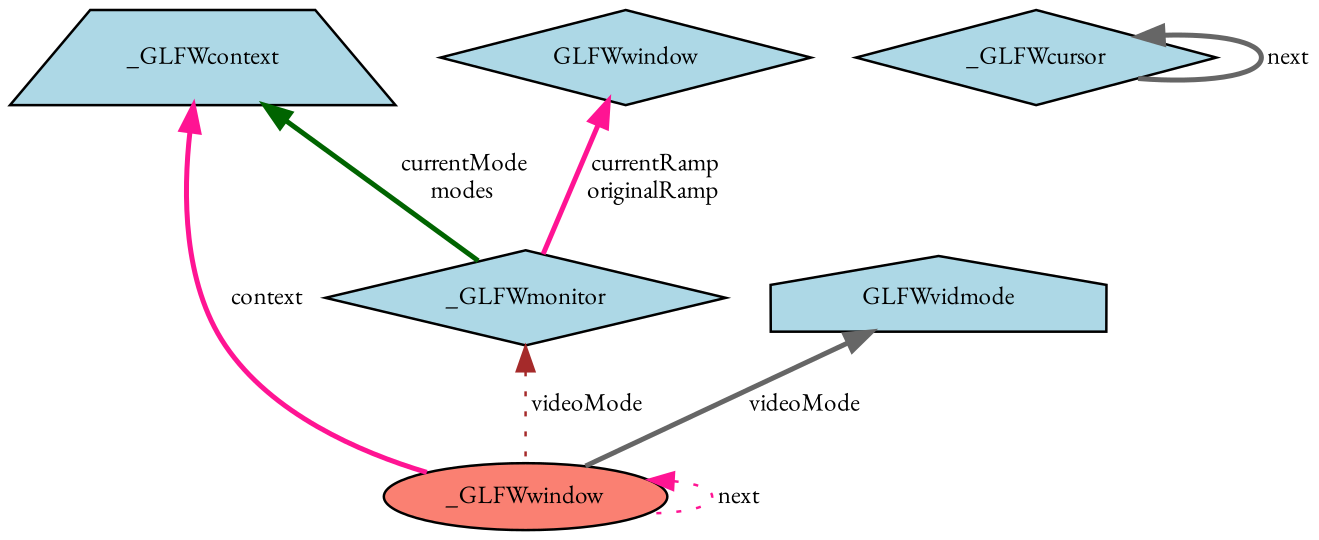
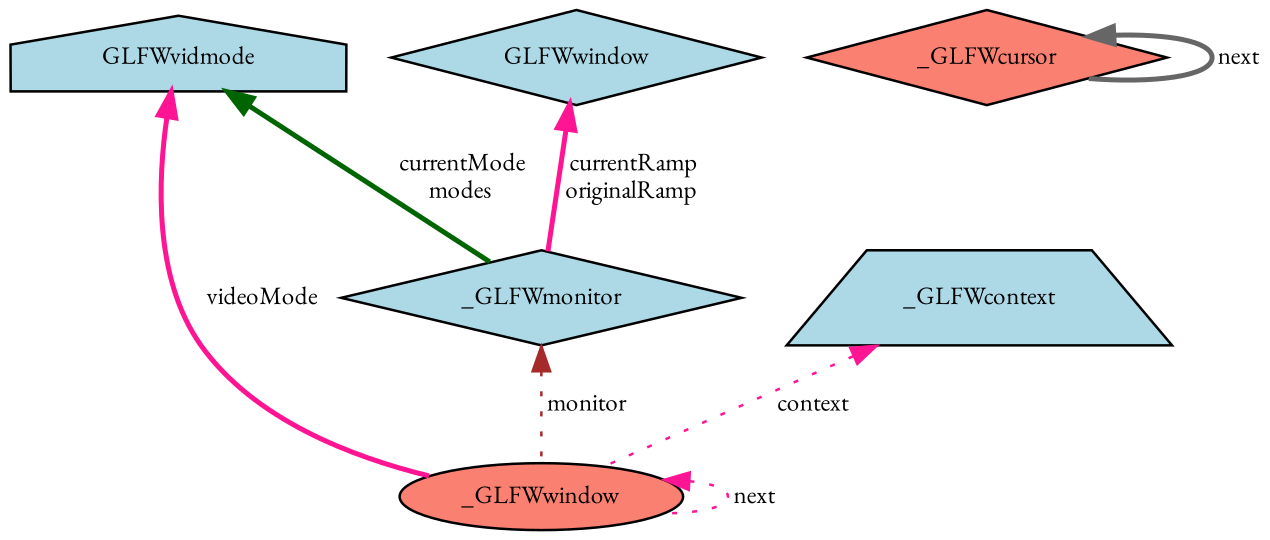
node "_GLFWcursor": fillcolor lightblue -> salmon
edge "_GLFWmonitor" -> "_GLFWcontext": now "_GLFWmonitor" -> "GLFWvidmode"
edge "_GLFWwindow" -> "_GLFWcontext": style bold -> dotted
edge "_GLFWwindow" -> "_GLFWmonitor": label " videoMode" -> " monitor"
edge "_GLFWwindow" -> "GLFWvidmode": color gray40 -> deeppink
